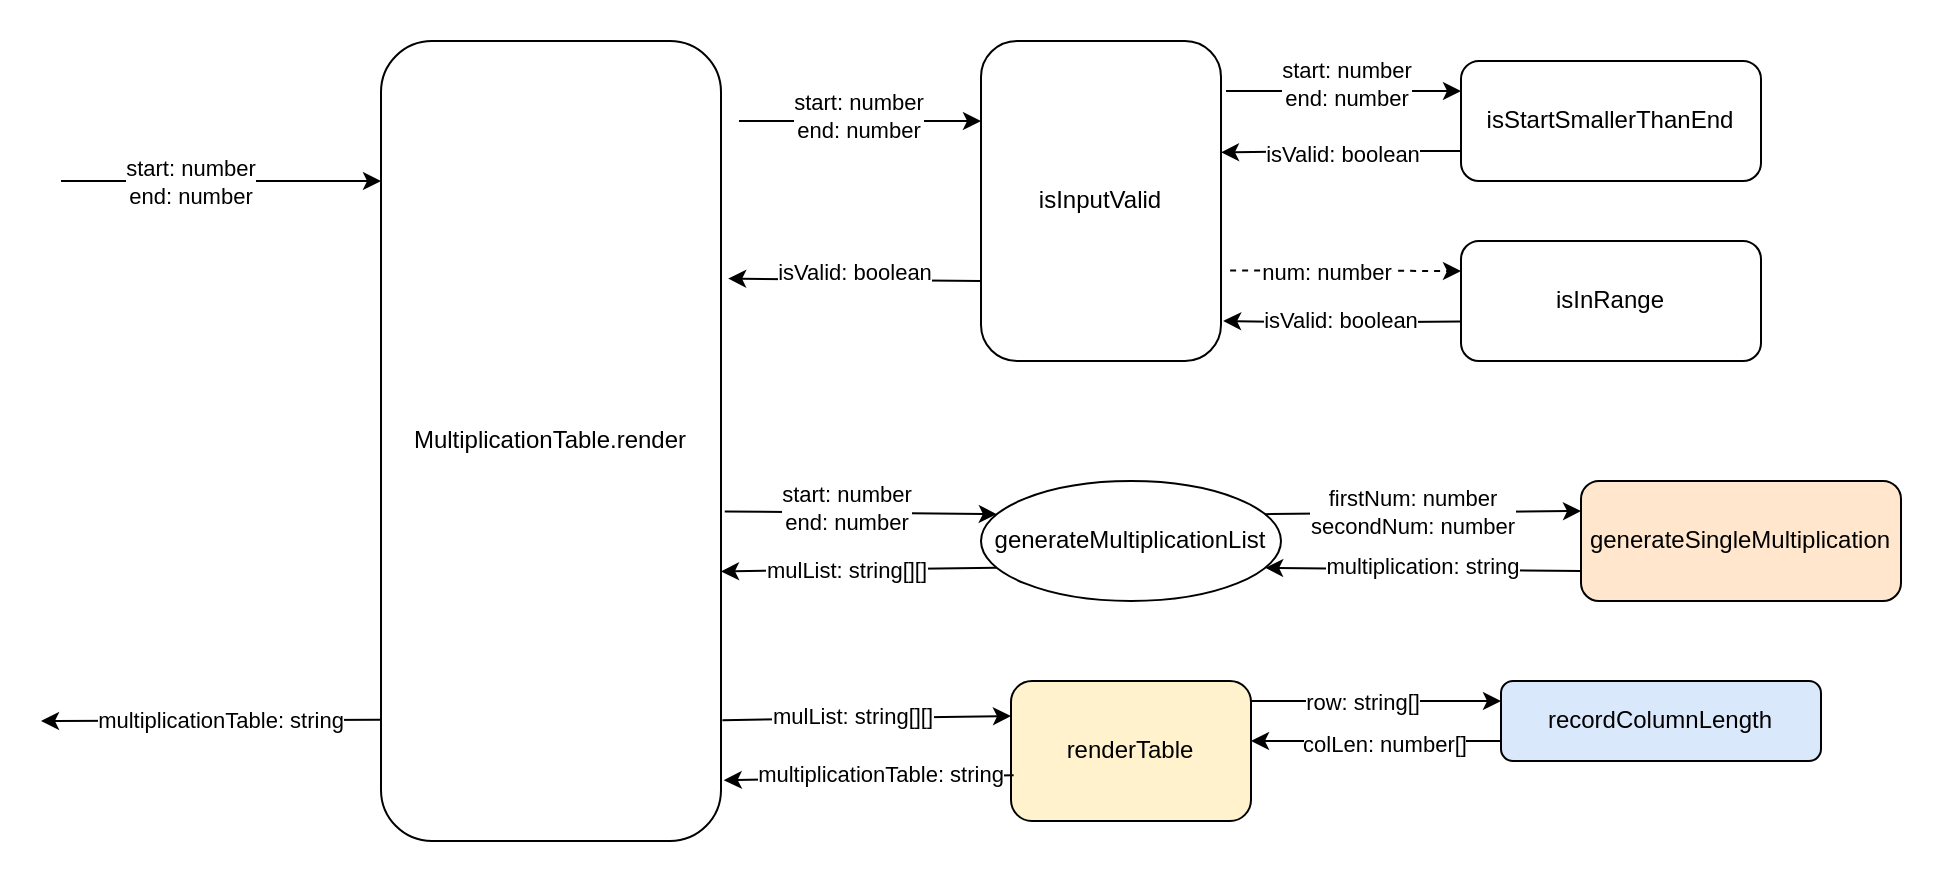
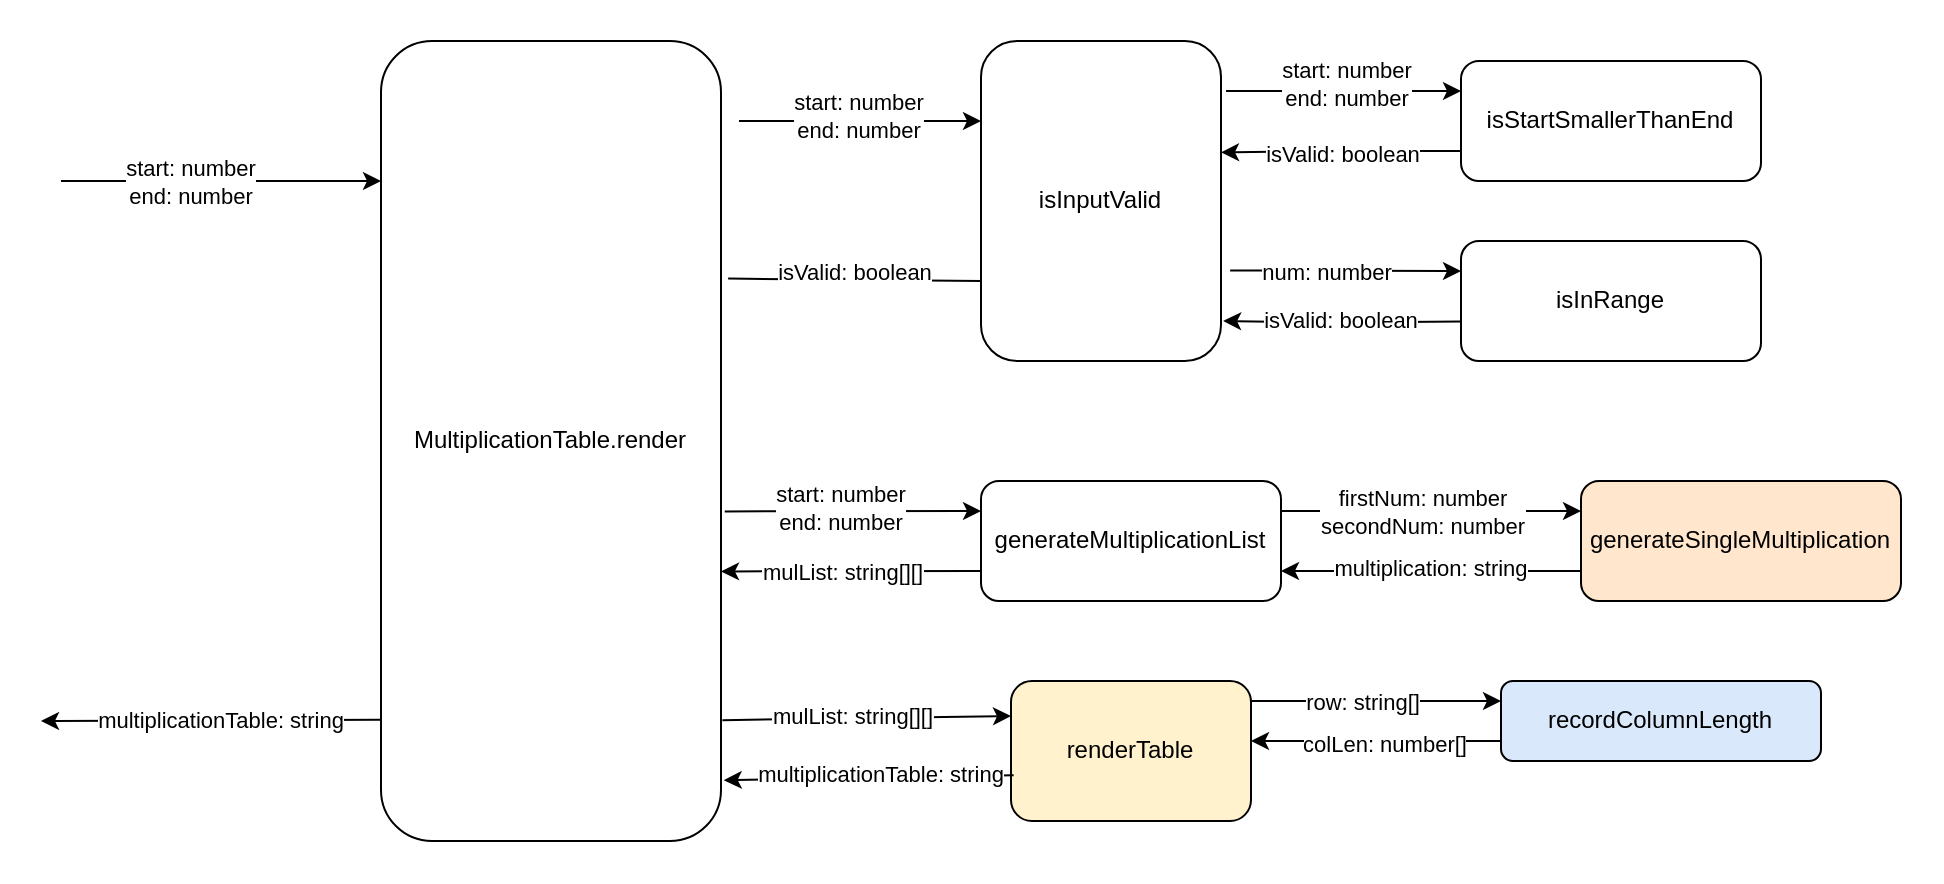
edge "isInputValid" -> "isInRange": style dashed -> solid
edge "isInputValid" -> "MultiplicationTable.render": arrowhead classic -> none
node "generateMultiplicationList": shape ellipse -> rounded rectangle
